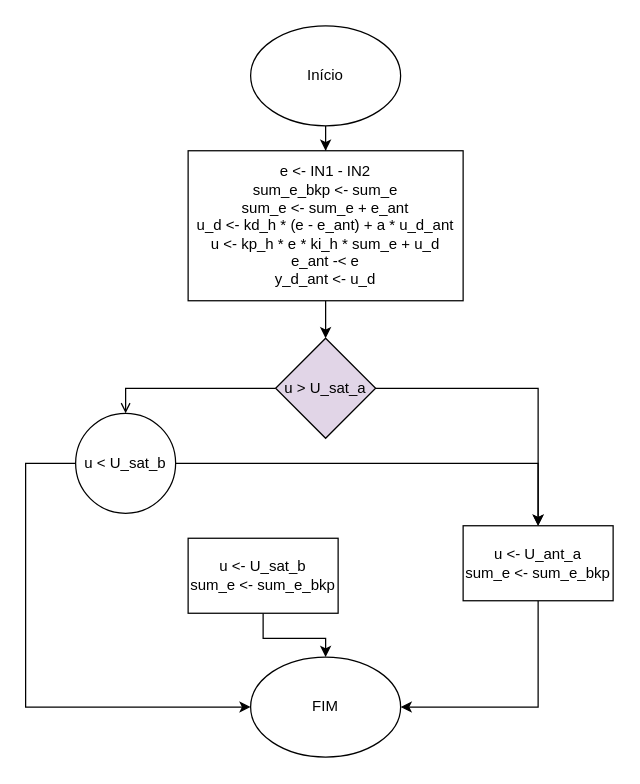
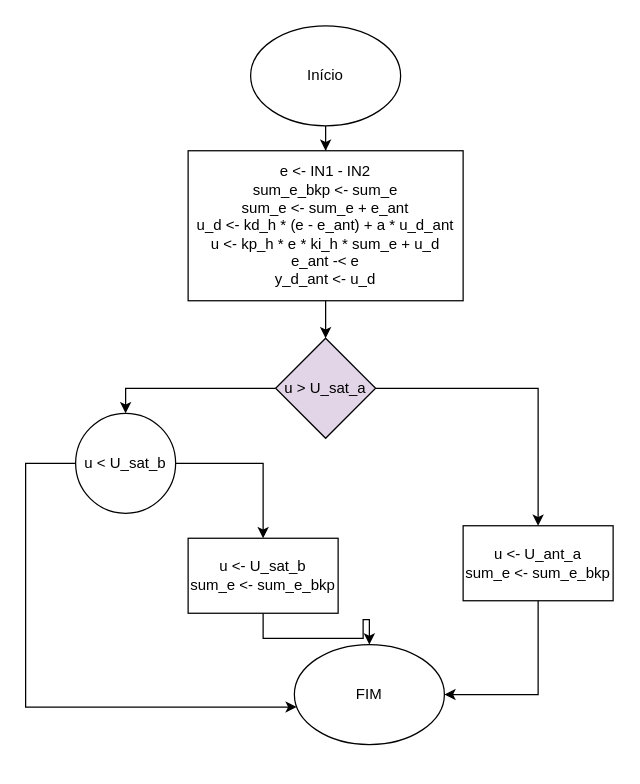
edge "u > U_sat_a" -> "u < U_sat_b": arrowhead open -> classic
edge "u < U_sat_b" -> "u <- U_ant_a sum_e <- sum_e_bkp": now "u < U_sat_b" -> "u <- U_sat_b sum_e <- sum_e_bkp"
node "FIM": moved (326, 707) -> (369, 694)
